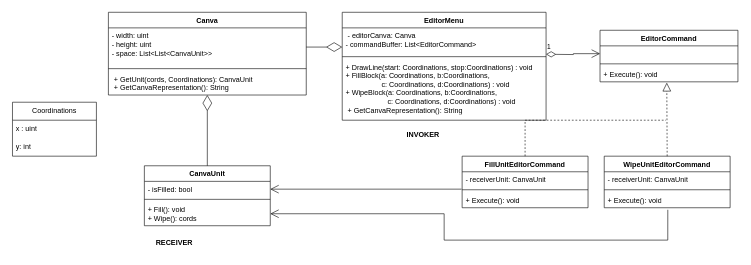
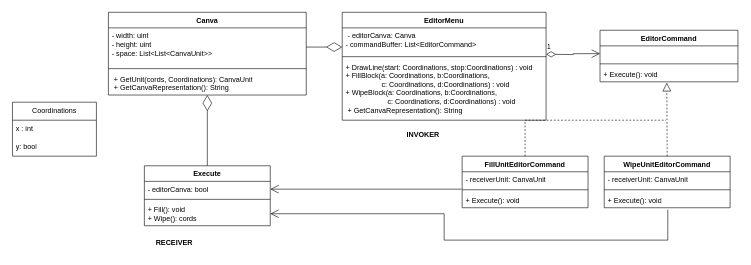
node "x : uint": label "x : uint" -> "x : int"
node "y: int": label "y: int" -> "y: bool"
node "CanvaUnit": label "CanvaUnit" -> "Execute"
node "- isFilled: bool": label "- isFilled: bool" -> "- editorCanva: bool"
